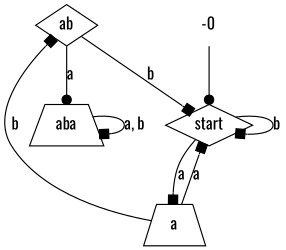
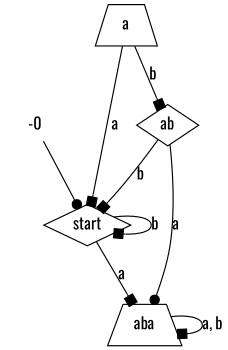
edge "start" -> "a": now "start" -> "aba"
